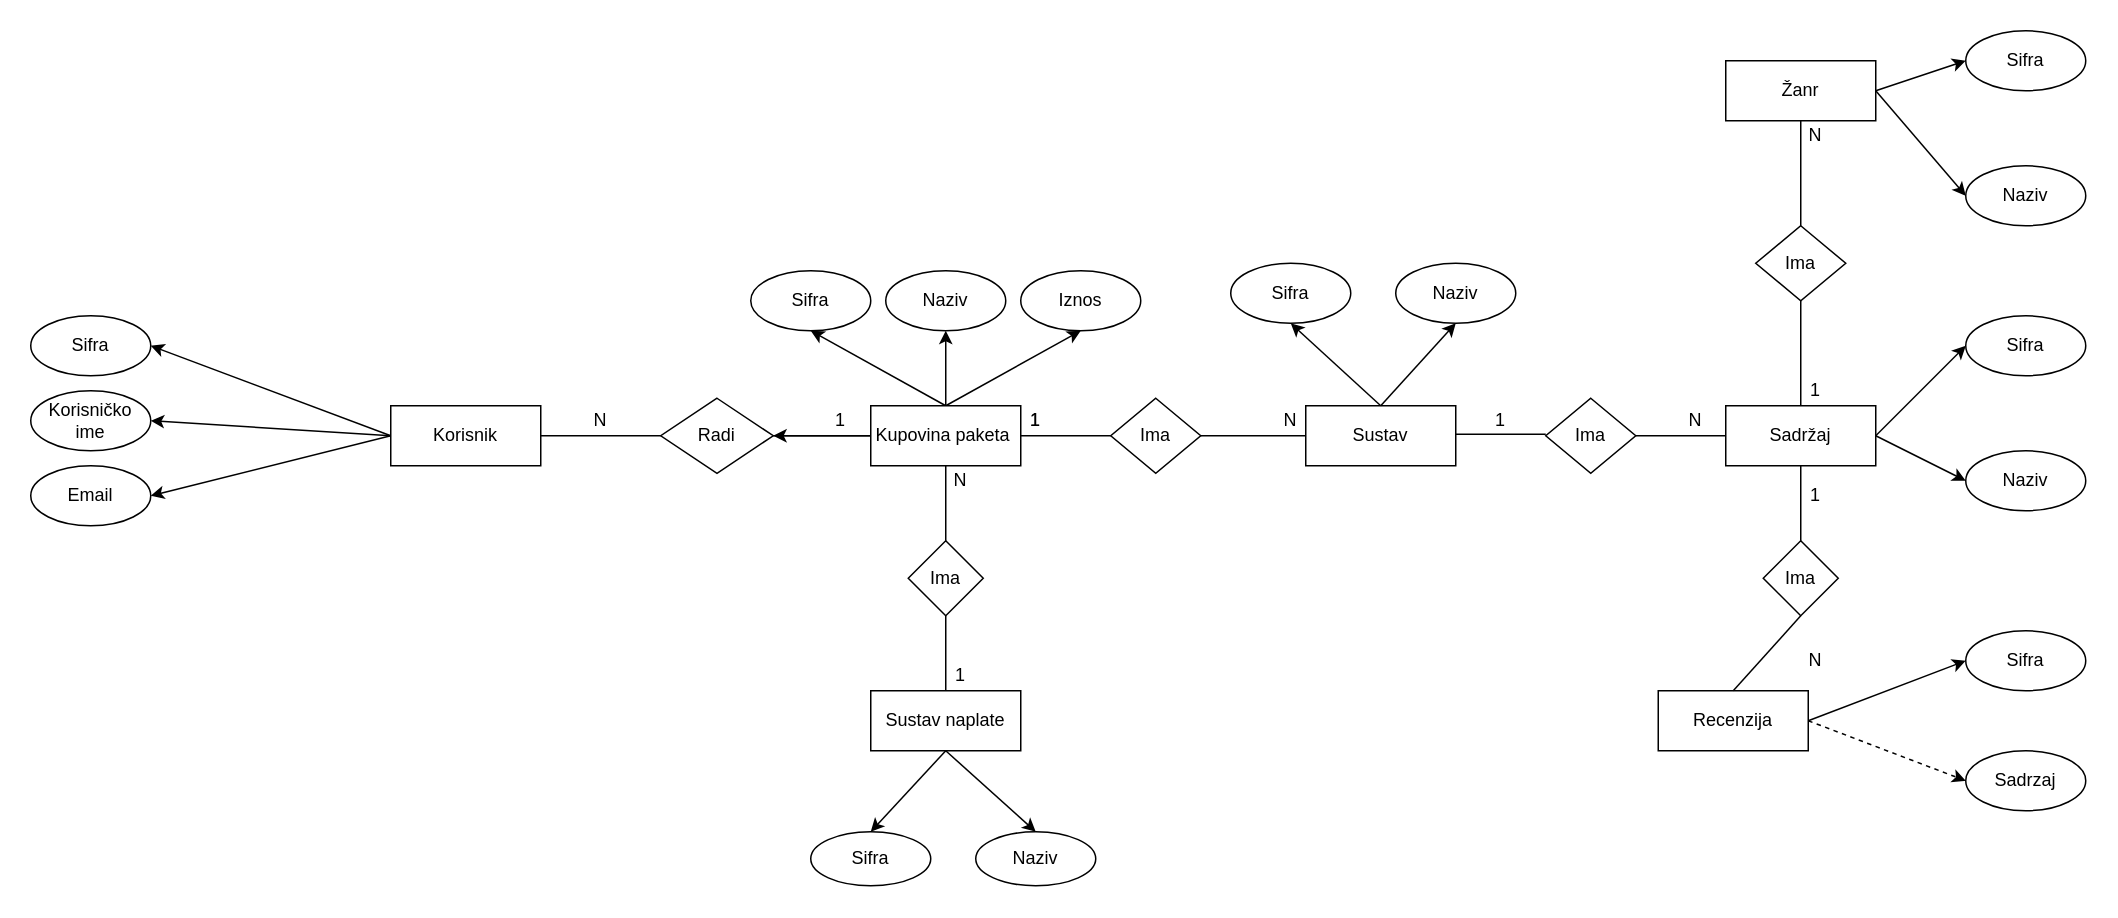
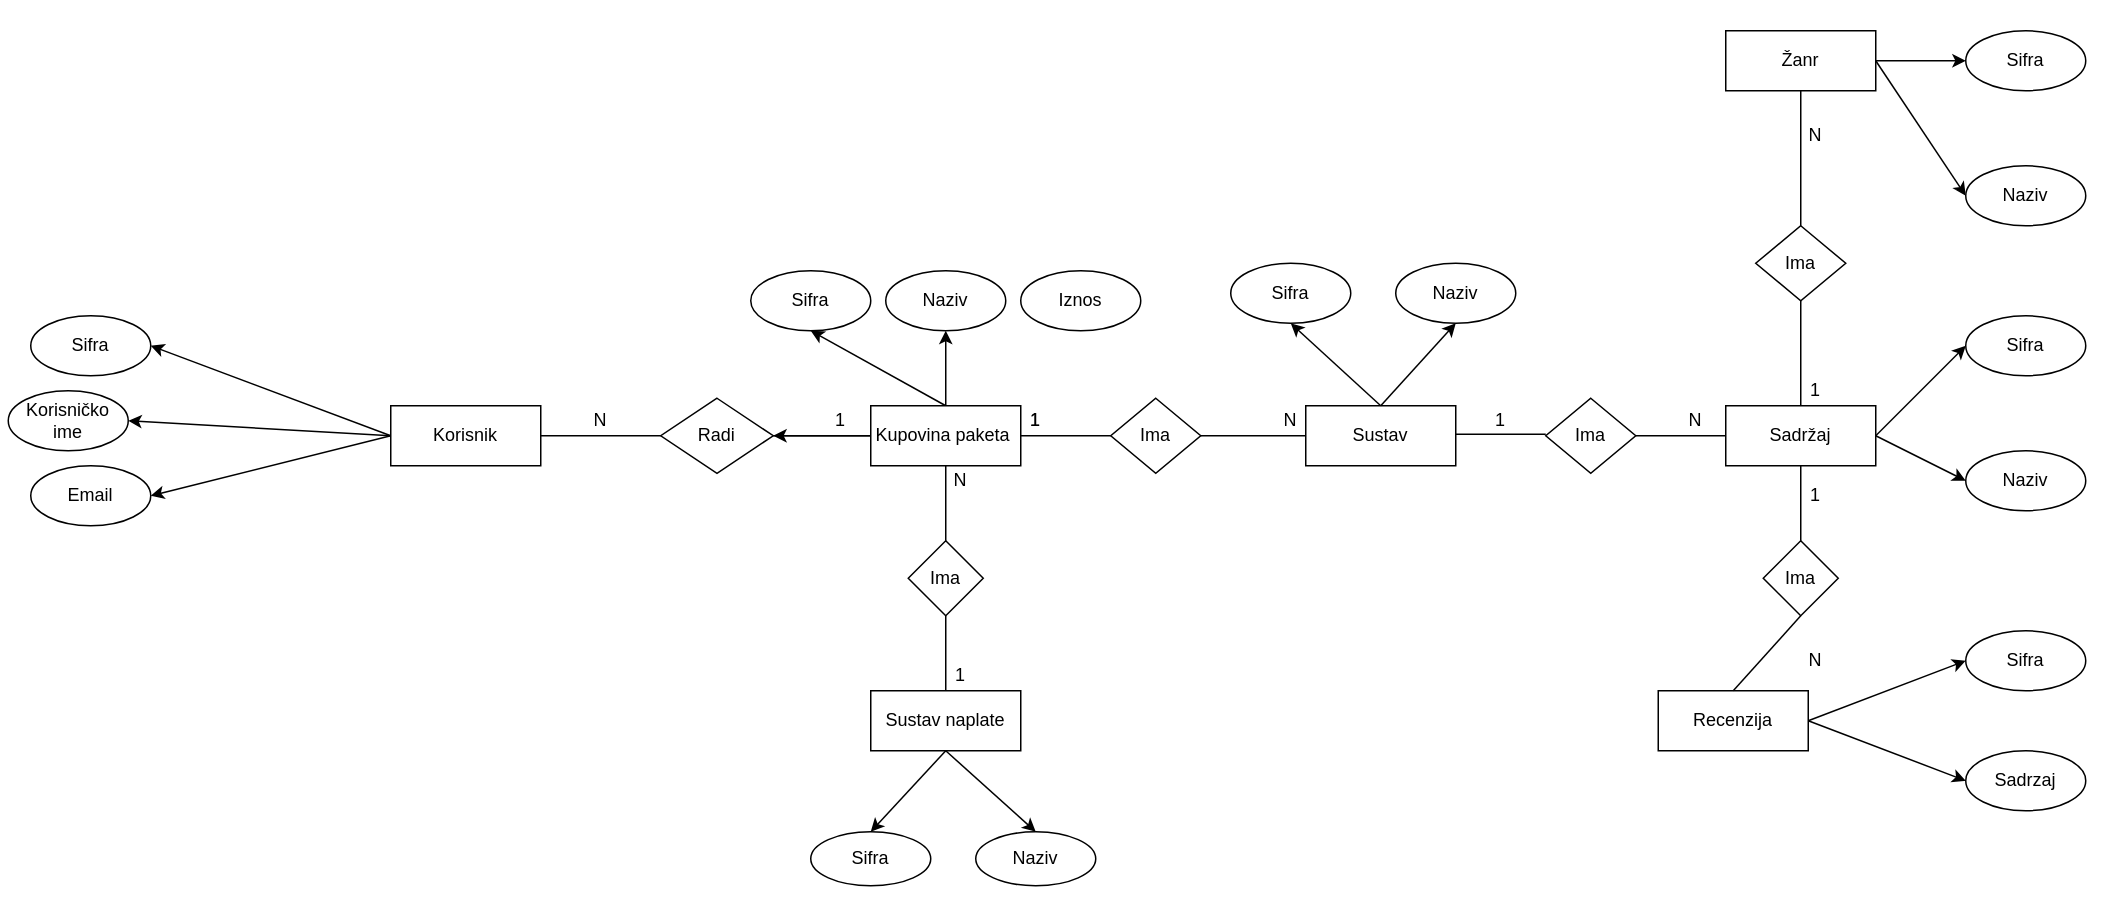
node "Žanr": moved (1801, 91) -> (1801, 61)
edge "Kupovina paketa" -> "Iznos": removed
node "Korisničko ime": moved (91, 421) -> (68, 421)
edge "Recenzija" -> "Sadrzaj": style dashed -> solid
